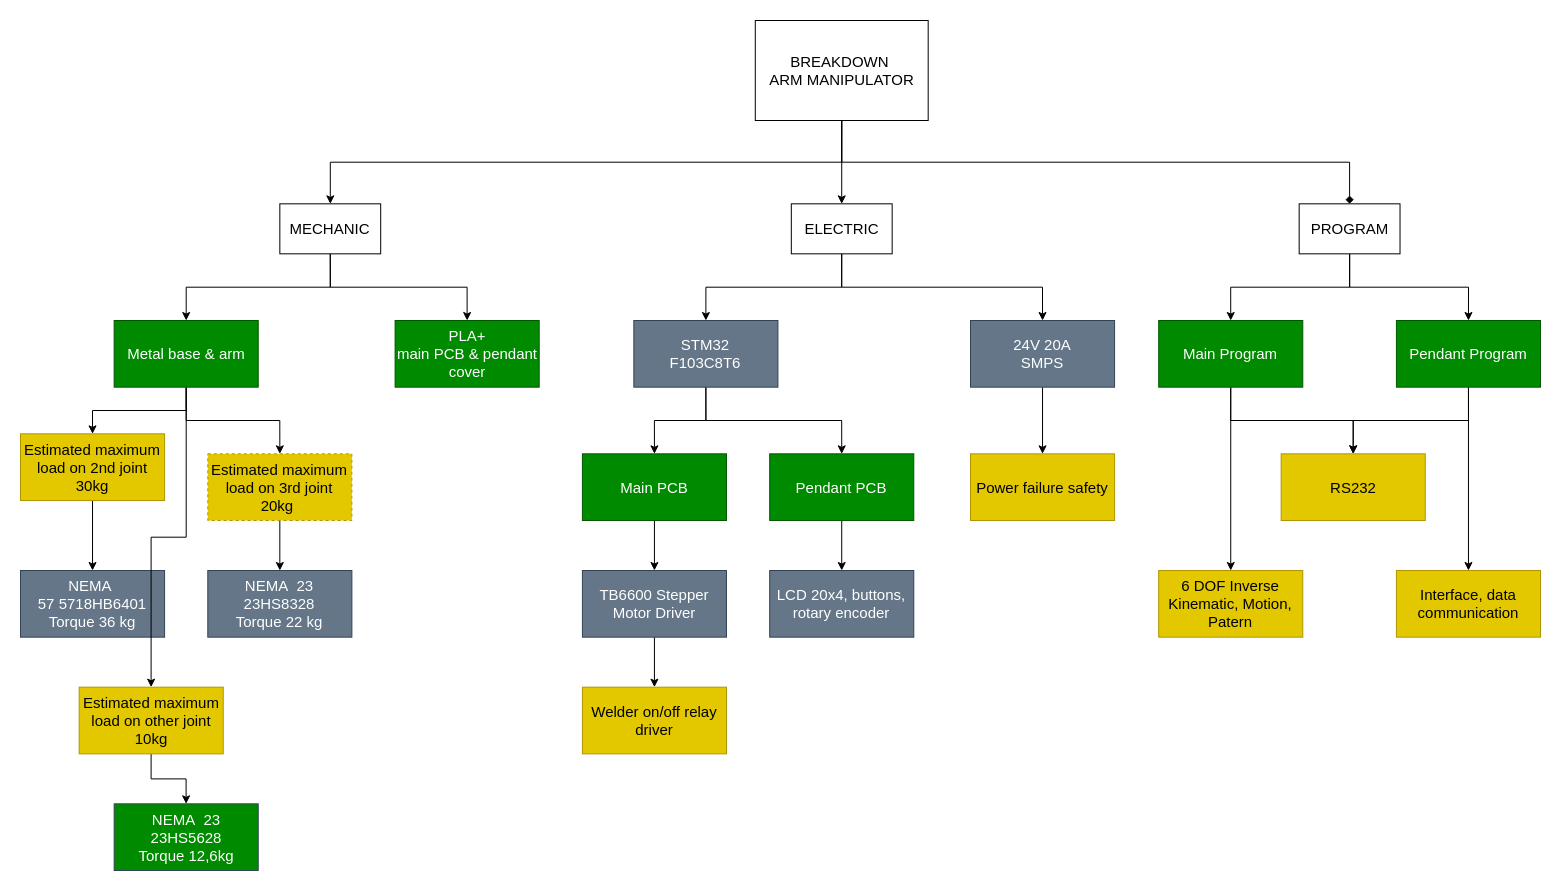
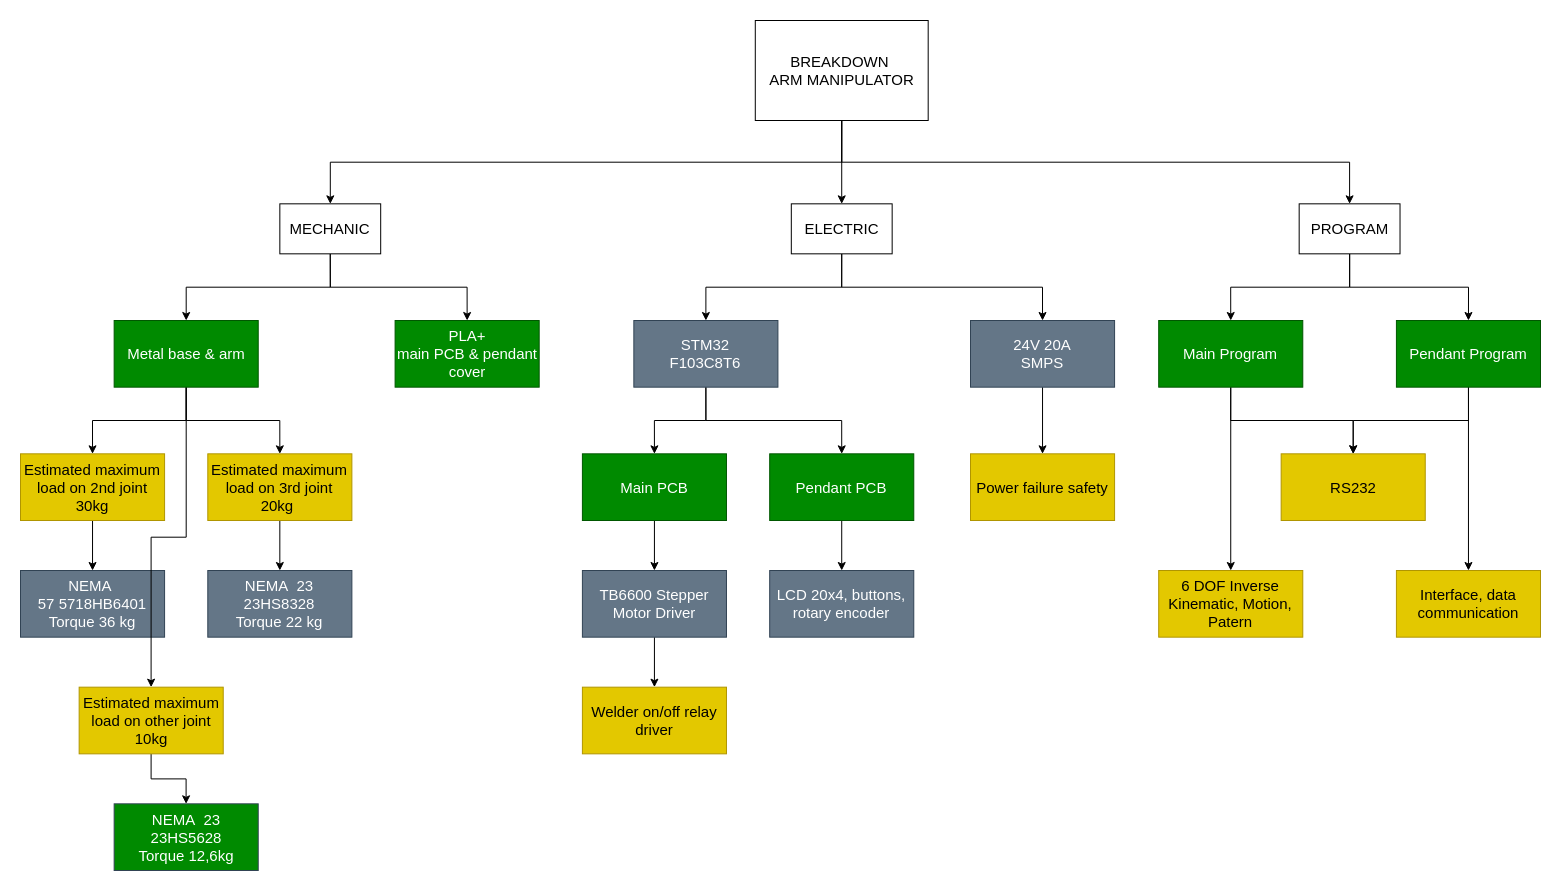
edge "BREAKDOWN ARM MANIPULATOR" -> "PROGRAM": arrowhead diamond -> classic
node "Estimated maximum load on 2nd joint 30kg": moved (93, 467) -> (93, 487)
node "Estimated maximum load on 3rd joint 20kg": style dashed -> solid
